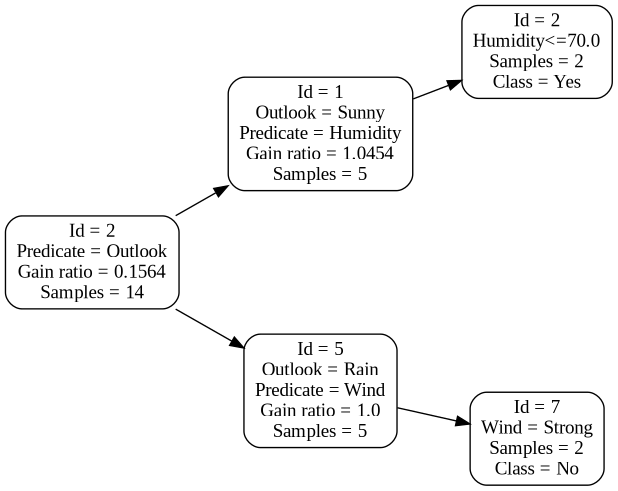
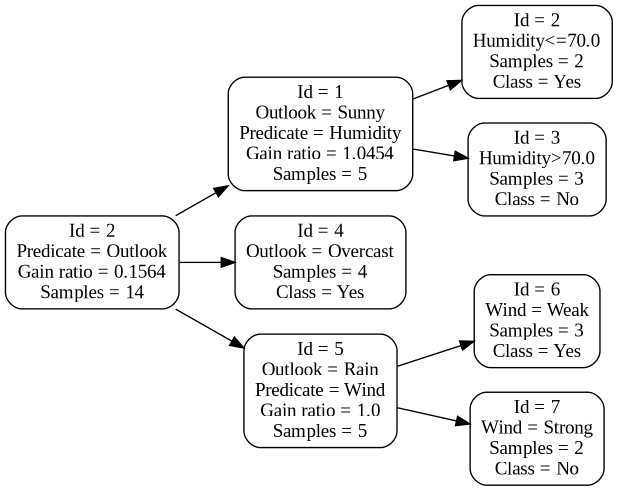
node "Id = 3 Humidity>70.0 Samples = 3 Class = No": added
node "Id = 4 Outlook = Overcast Samples = 4 Class = Yes": added
node "Id = 6 Wind = Weak Samples = 3 Class = Yes": added
